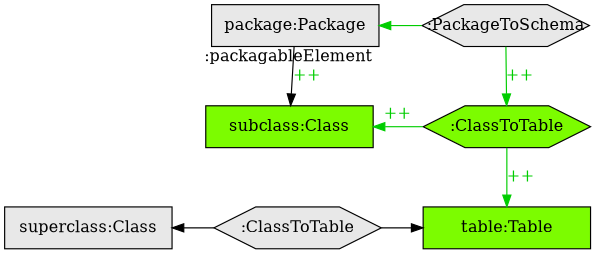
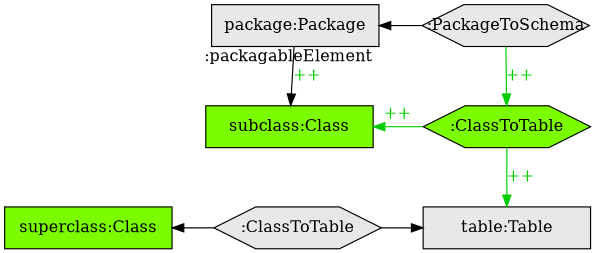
edge ":PackageToSchema" -> "package:Package": color green3 -> black
node "superclass:Class": fillcolor grey91 -> lawngreen
node "table:Table": fillcolor lawngreen -> grey91
